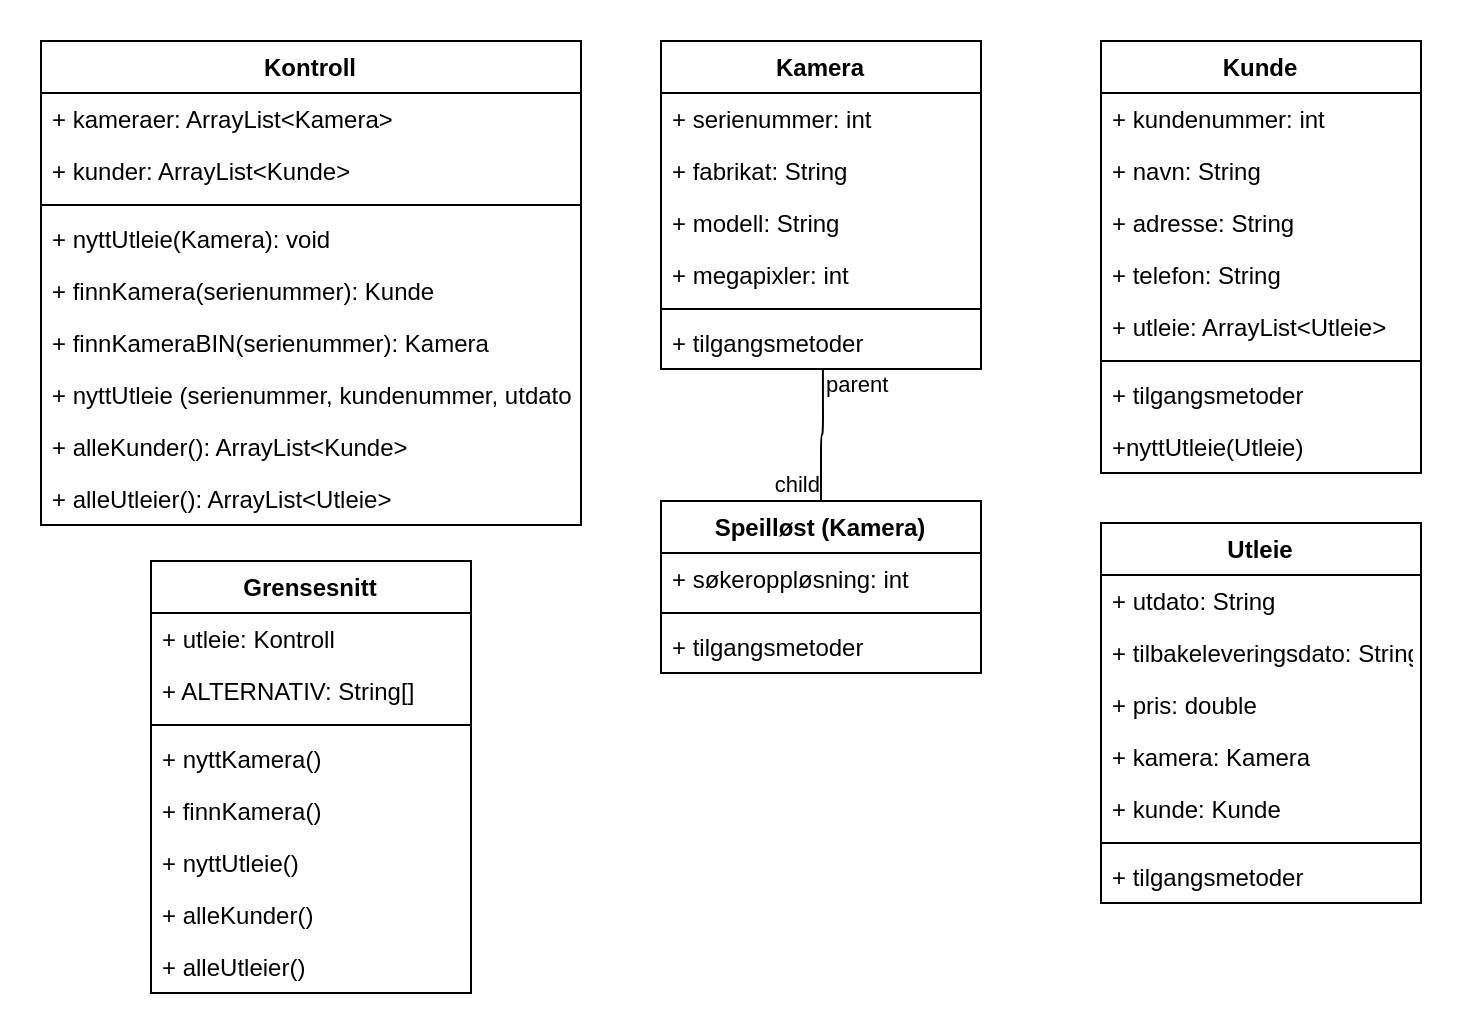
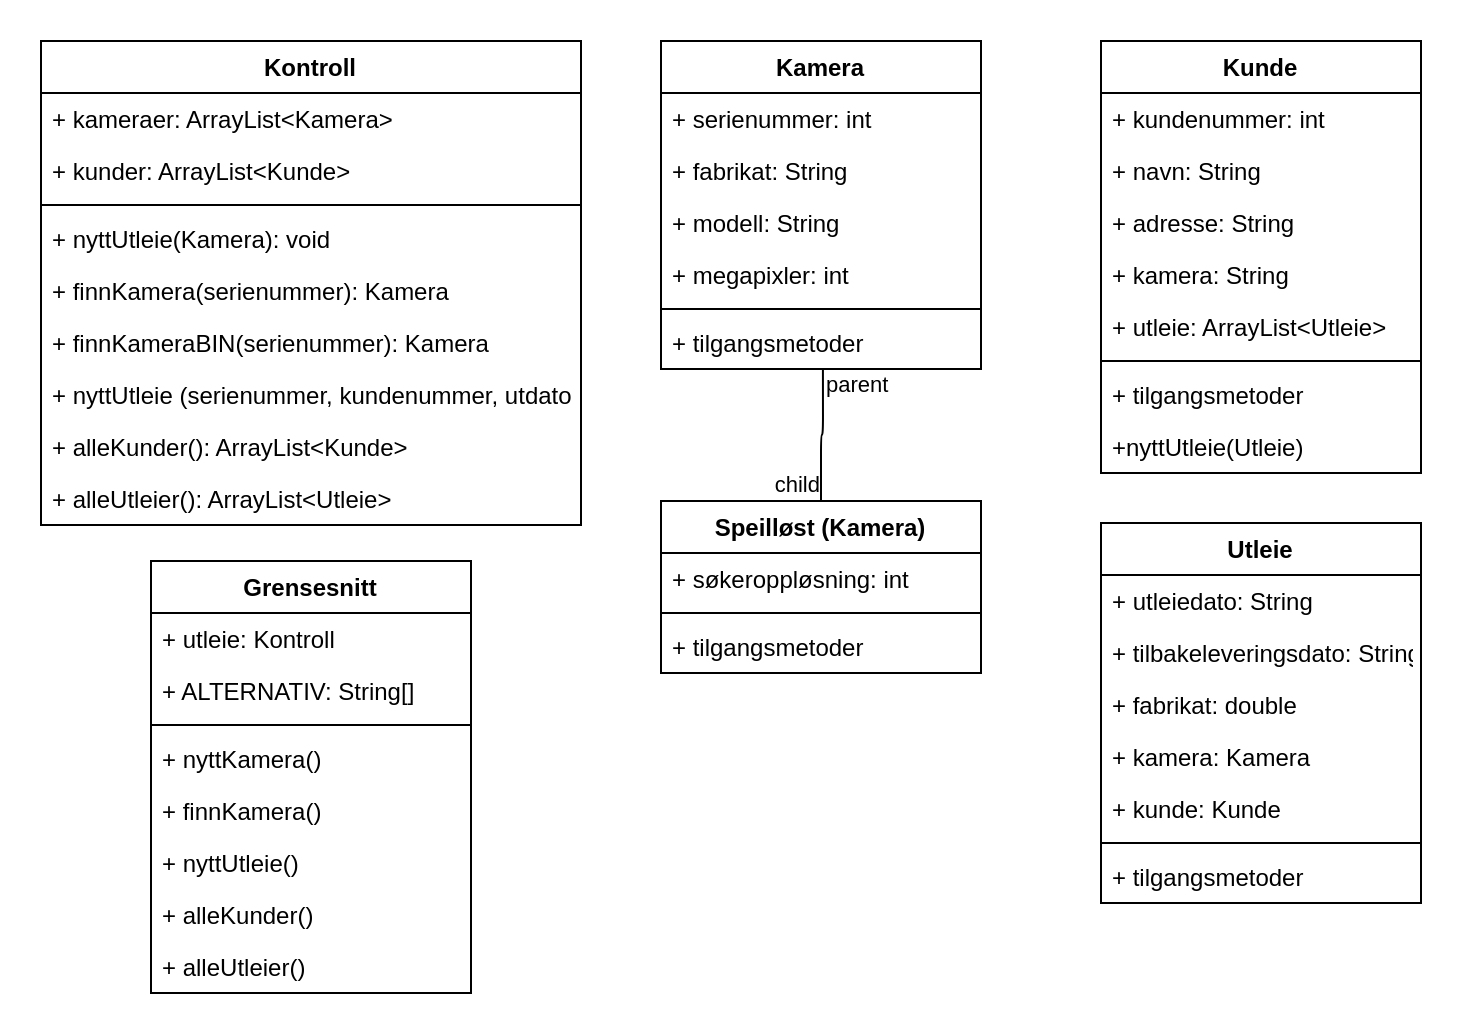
node "+ telefon: String": label "+ telefon: String" -> "+ kamera: String"
node "+ finnKamera(serienummer): Kunde": label "+ finnKamera(serienummer): Kunde" -> "+ finnKamera(serienummer): Kamera"
node "+ utdato: String": label "+ utdato: String" -> "+ utleiedato: String"
node "+ pris: double": label "+ pris: double" -> "+ fabrikat: double"
